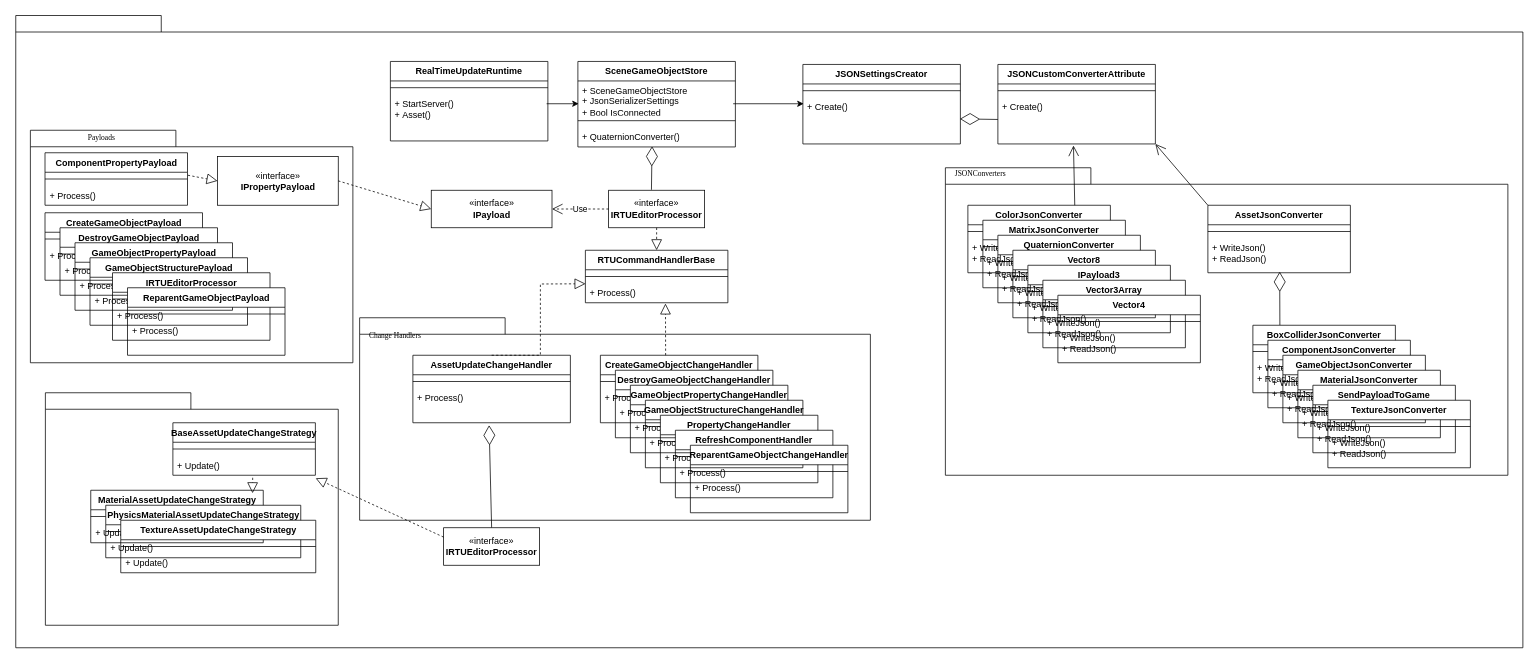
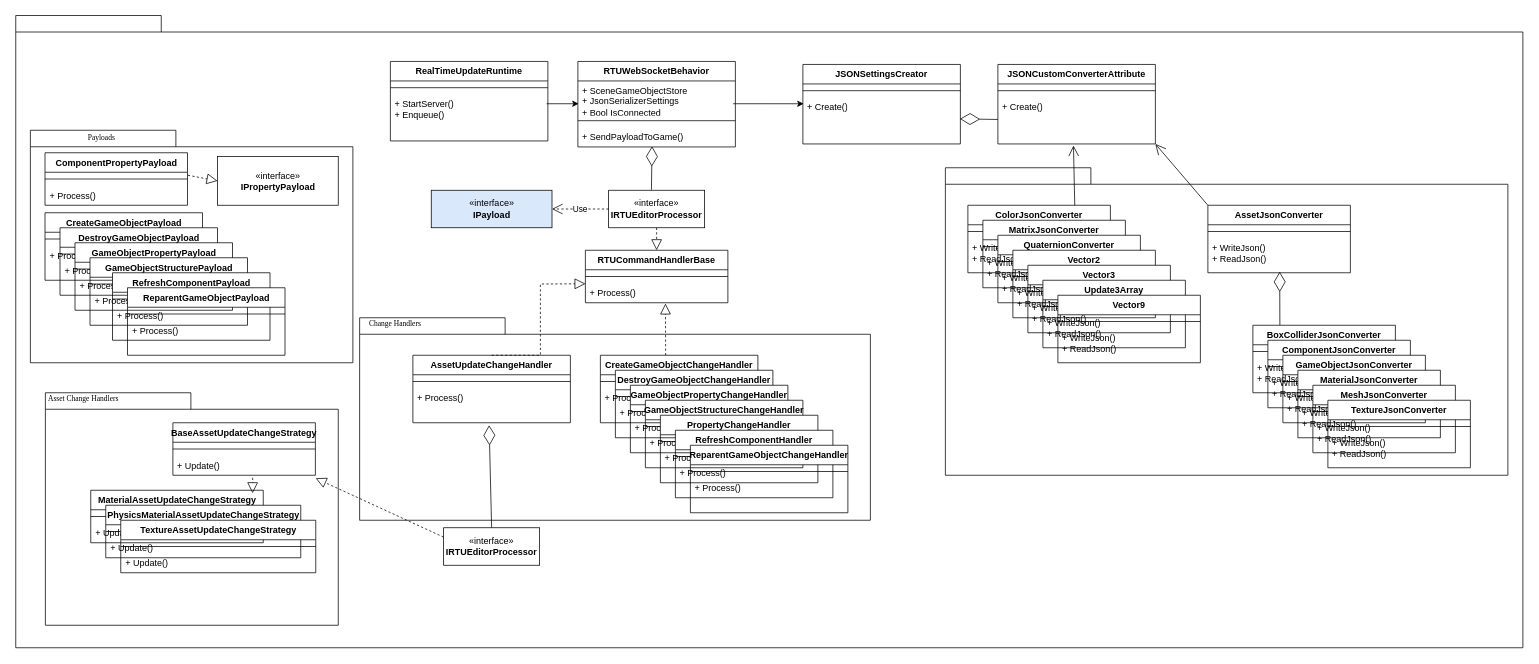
node "SceneGameObjectStore": label "SceneGameObjectStore" -> "RTUWebSocketBehavior"
node "+ StartServer() + Asset()": label "+ StartServer() + Asset()" -> "+ StartServer() + Enqueue()"
node "+ QuaternionConverter()": label "+ QuaternionConverter()" -> "+ SendPayloadToGame()"
node "JSONConverters": removed
edge "«interface» IPropertyPayload" -> "«interface» IPayload": removed
node "«interface» IPayload": fillcolor #ffffff -> #dae8fc
node "Vector8": label "Vector8" -> "Vector2"
node "IPayload3": label "IPayload3" -> "Vector3"
node "IRTUEditorProcessor": label "IRTUEditorProcessor" -> "RefreshComponentPayload"
node "Vector3Array": label "Vector3Array" -> "Update3Array"
node "Vector4": label "Vector4" -> "Vector9"
node "Change Handlers": moved (424, 336) -> (424, 325)
node "SendPayloadToGame": label "SendPayloadToGame" -> "MeshJsonConverter"
node "Asset Change Handlers": added
